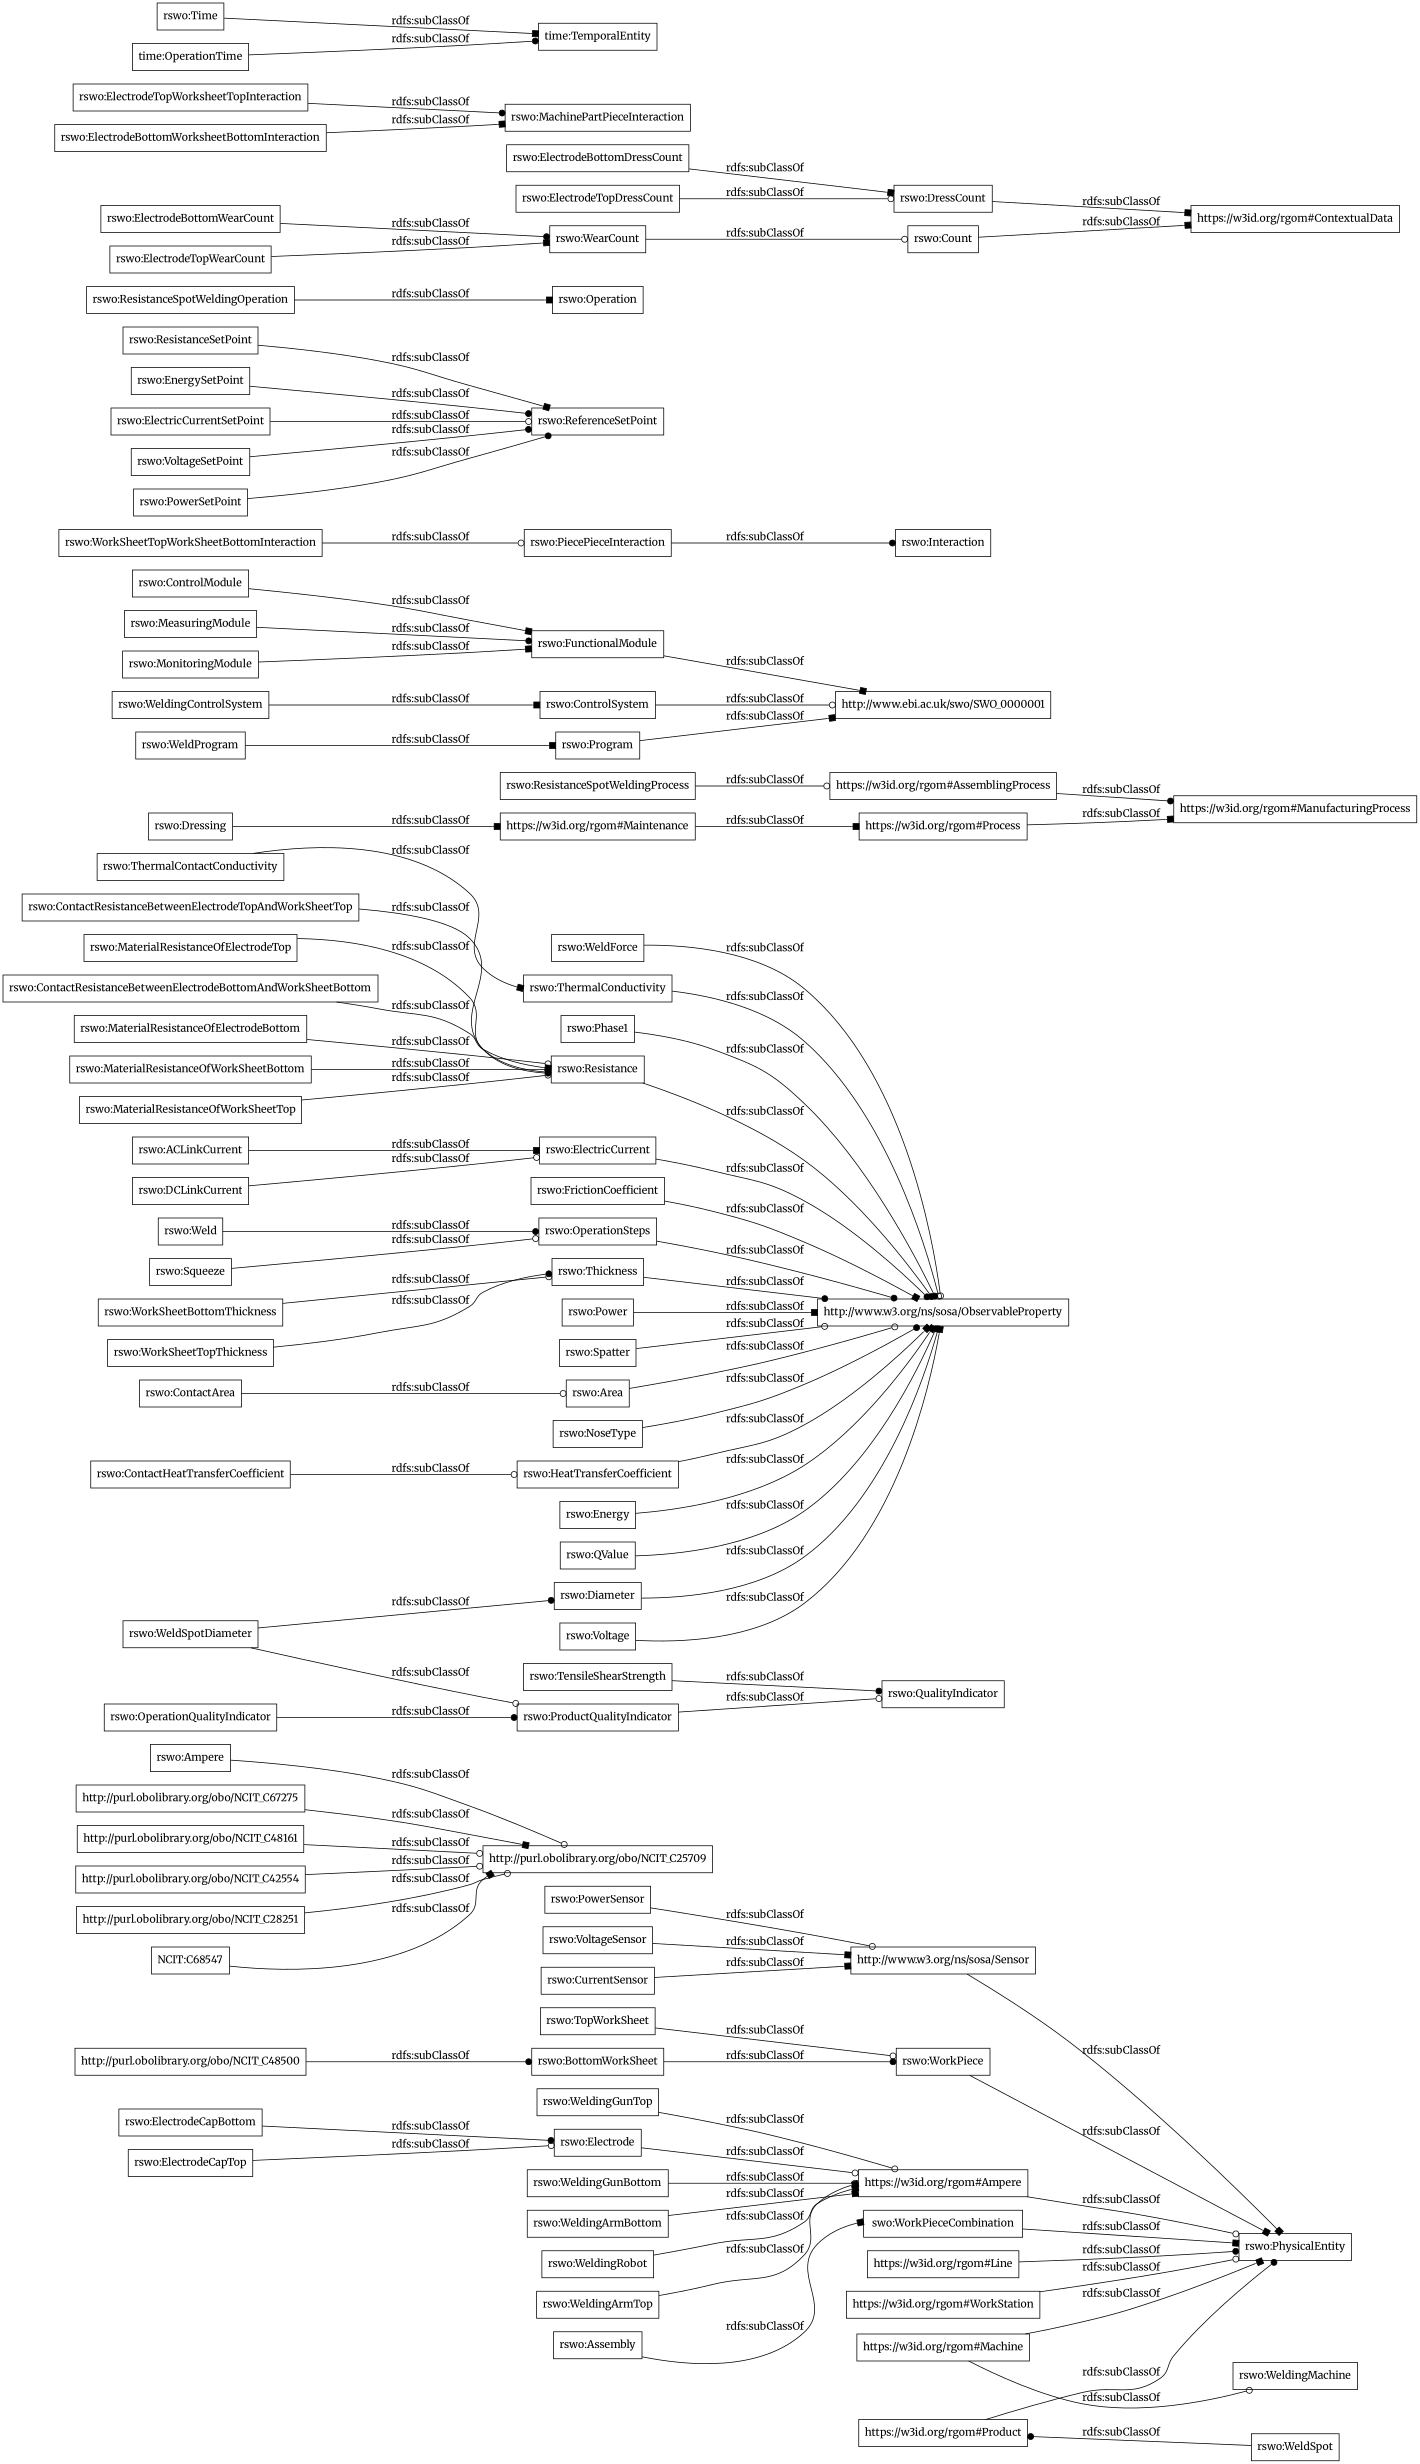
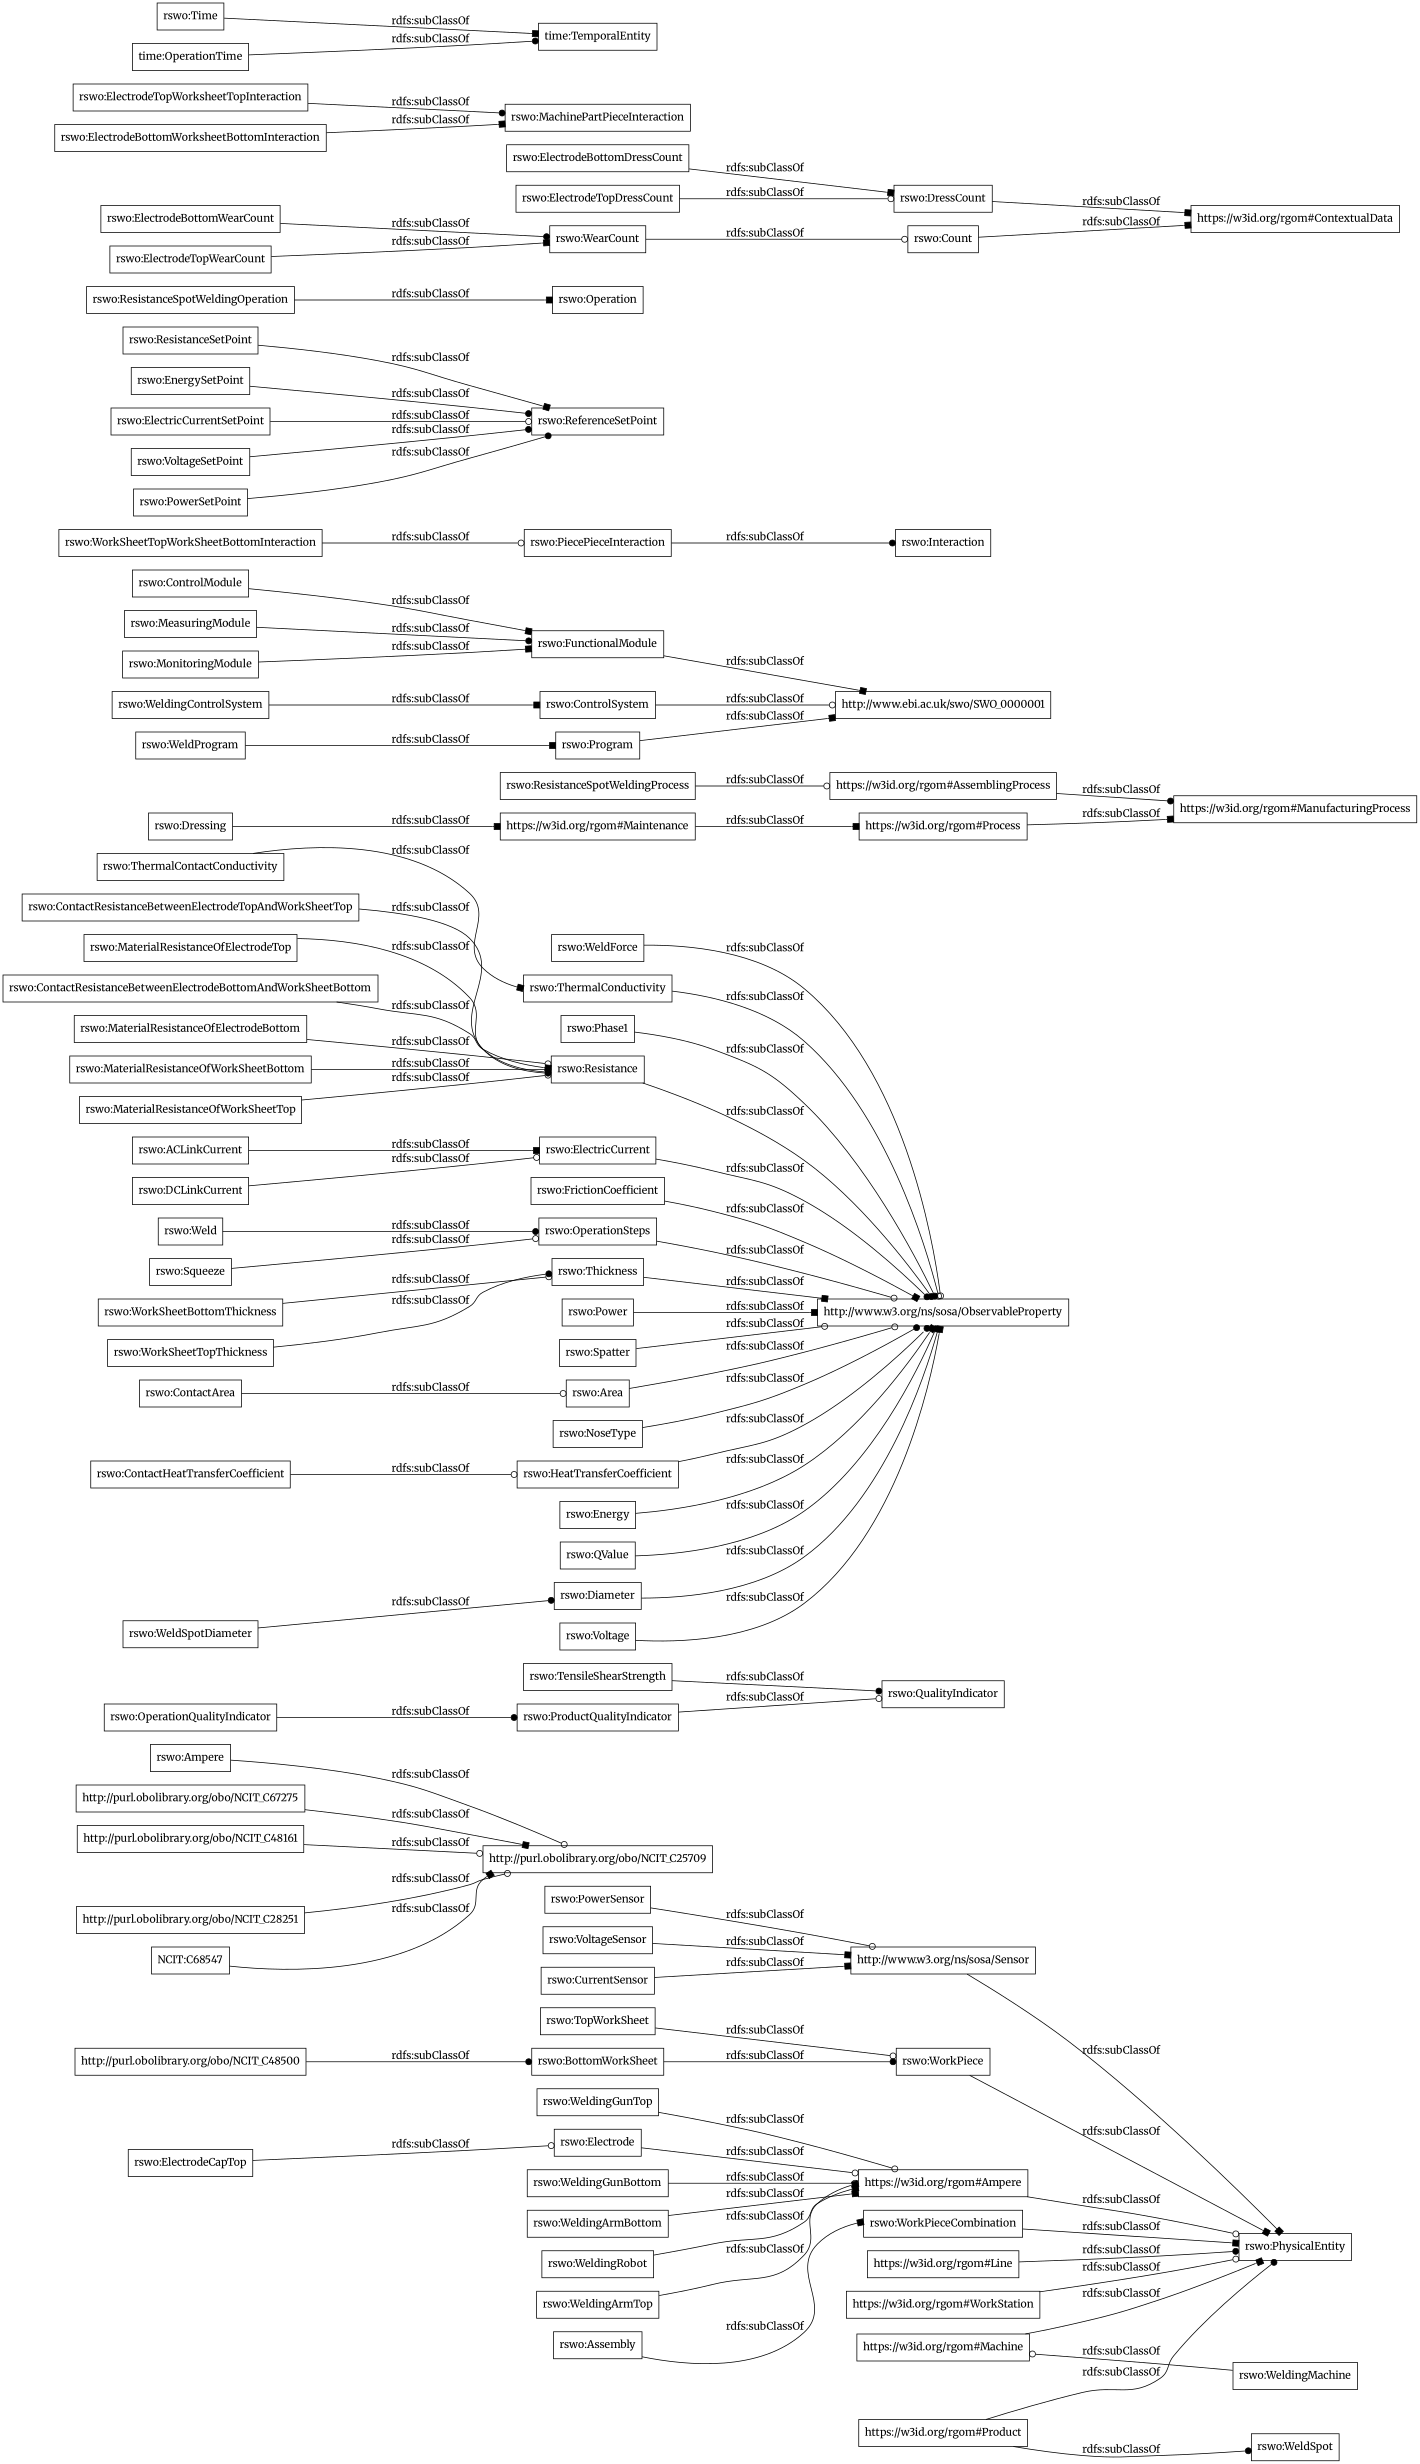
edge "rswo:OperationSteps" -> "http://www.w3.org/ns/sosa/ObservableProperty": arrowhead dot -> odot
edge "rswo:Thickness" -> "http://www.w3.org/ns/sosa/ObservableProperty": arrowhead dot -> box
edge "rswo:HeatTransferCoefficient" -> "http://www.w3.org/ns/sosa/ObservableProperty": arrowhead box -> dot
edge "rswo:WeldSpotDiameter" -> "rswo:ProductQualityIndicator": removed, label "rdfs:subClassOf"
node "http://purl.obolibrary.org/obo/NCIT_C42554": removed
node "rswo:ElectrodeCapBottom": removed
node "swo:WorkPieceCombination": label "swo:WorkPieceCombination" -> "rswo:WorkPieceCombination"
edge "https://w3id.org/rgom#Machine" -> "rswo:WeldingMachine": reversed
edge "rswo:WeldSpot" -> "https://w3id.org/rgom#Product": reversed
